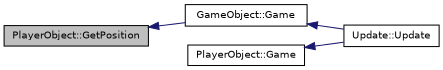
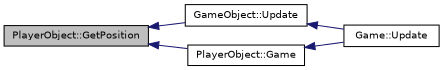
node "GameObject::Game": label "GameObject::Game" -> "GameObject::Update"
node "Update::Update": label "Update::Update" -> "Game::Update"
edge "PlayerObject::Game" -> "PlayerObject::GetPosition": added
